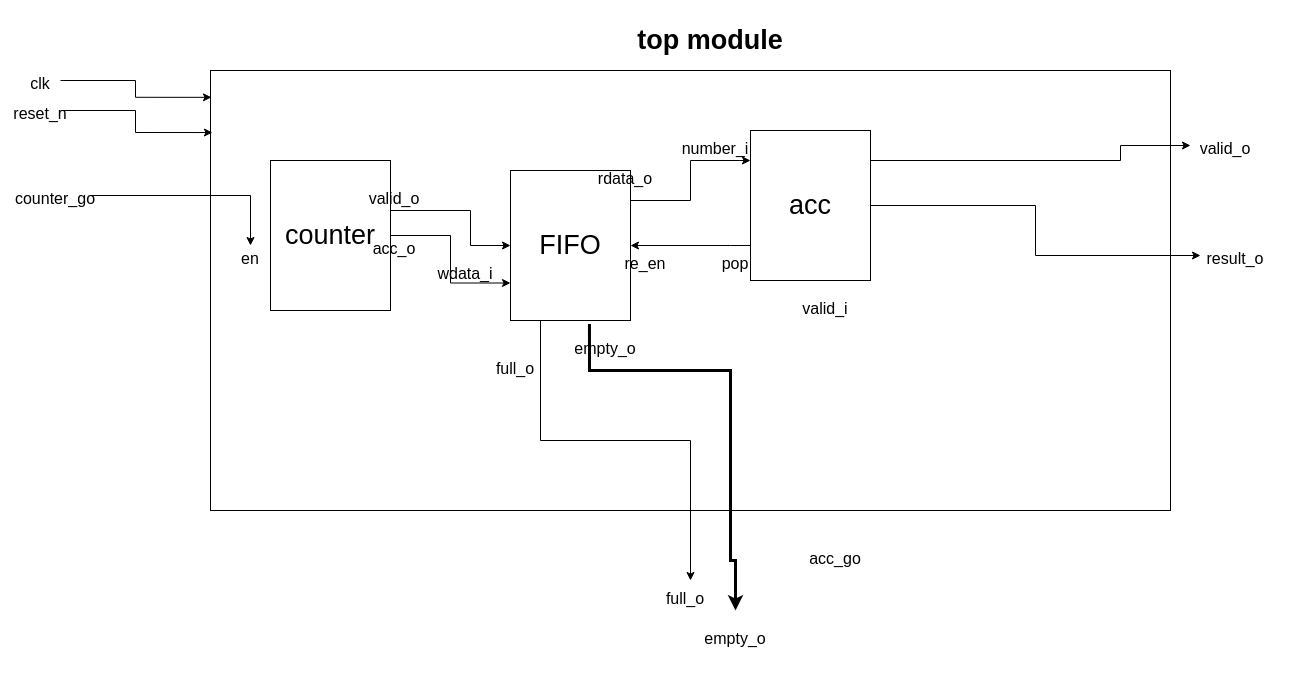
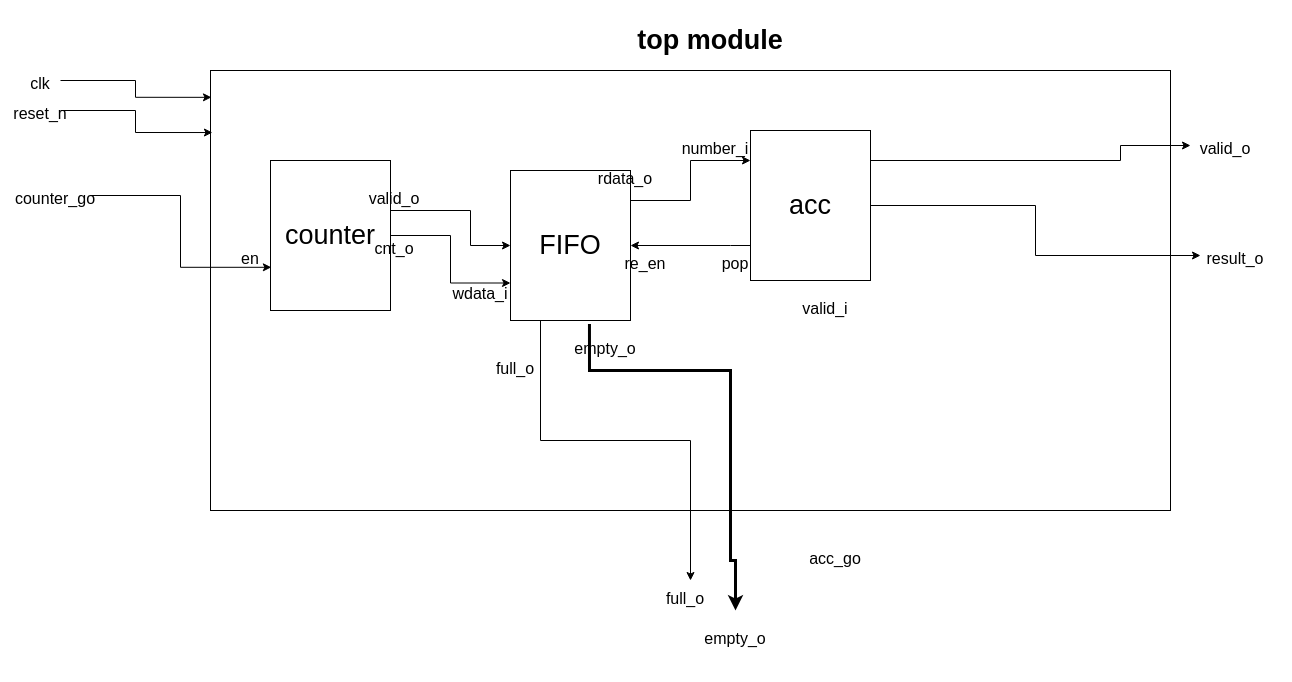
edge "counter_go" -> "en": now "counter_go" -> "counter"
node "acc_o": label "acc_o" -> "cnt_o"
node "wdata_i": moved (466, 271) -> (481, 291)
